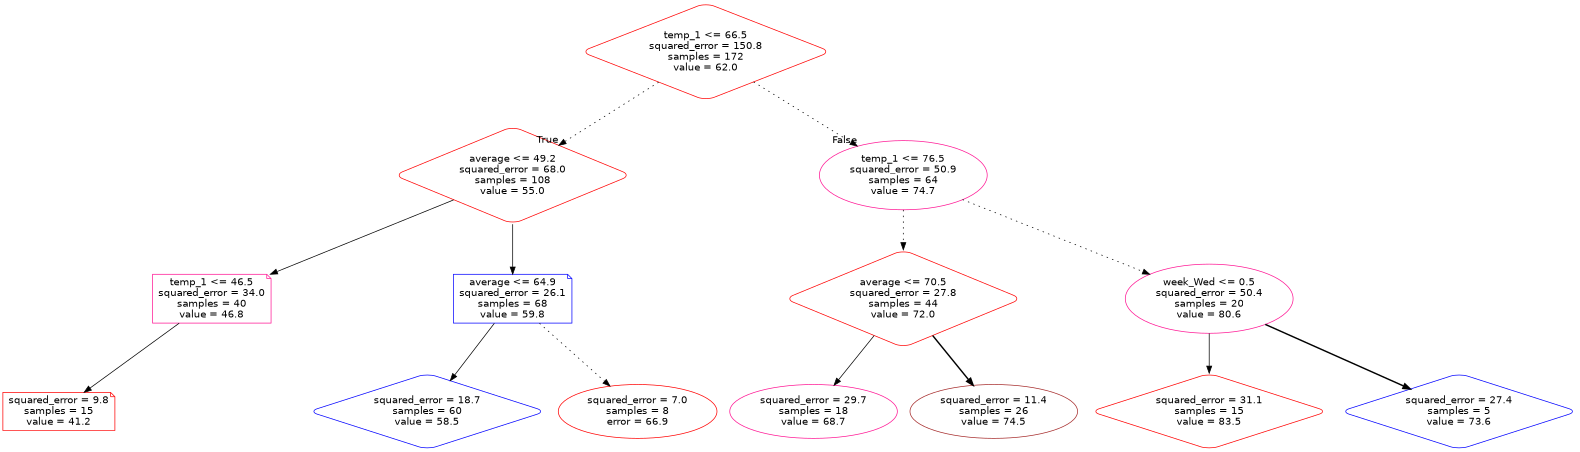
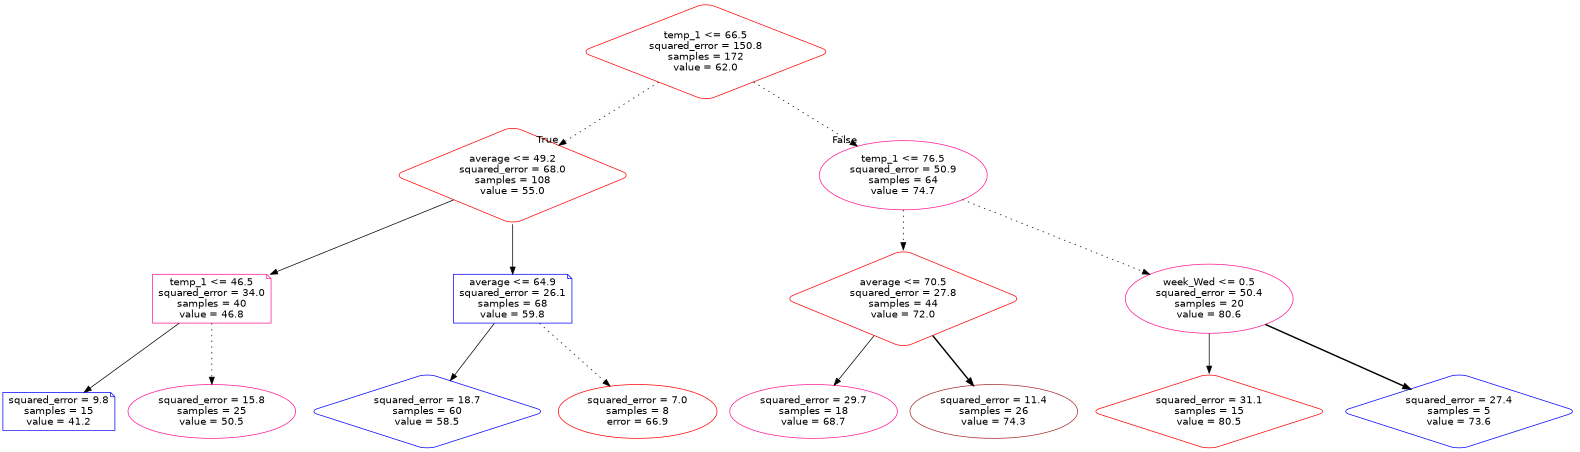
node "squared_error = 9.8 samples = 15 value = 41.2": color red -> blue
node "squared_error = 15.8 samples = 25 value = 50.5": added
node "squared_error = 11.4 samples = 26 value = 74.5": label "squared_error = 11.4 samples = 26 value = 74.5" -> "squared_error = 11.4 samples = 26 value = 74.3"
node "squared_error = 31.1 samples = 15 value = 83.5": label "squared_error = 31.1 samples = 15 value = 83.5" -> "squared_error = 31.1 samples = 15 value = 80.5"
